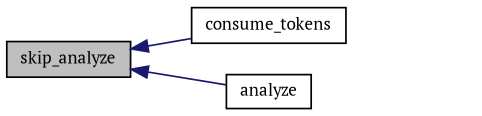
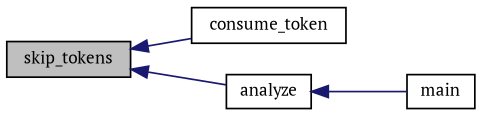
node "consume_tokens": label "consume_tokens" -> "consume_token"
node "skip_analyze": label "skip_analyze" -> "skip_tokens"
node "main": added
